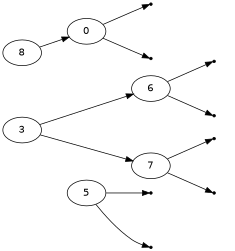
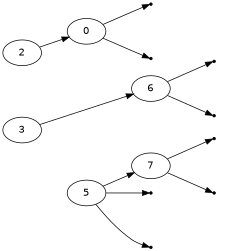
node "8": label "8" -> "2"
edge "3" -> "7": now "5" -> "7"
